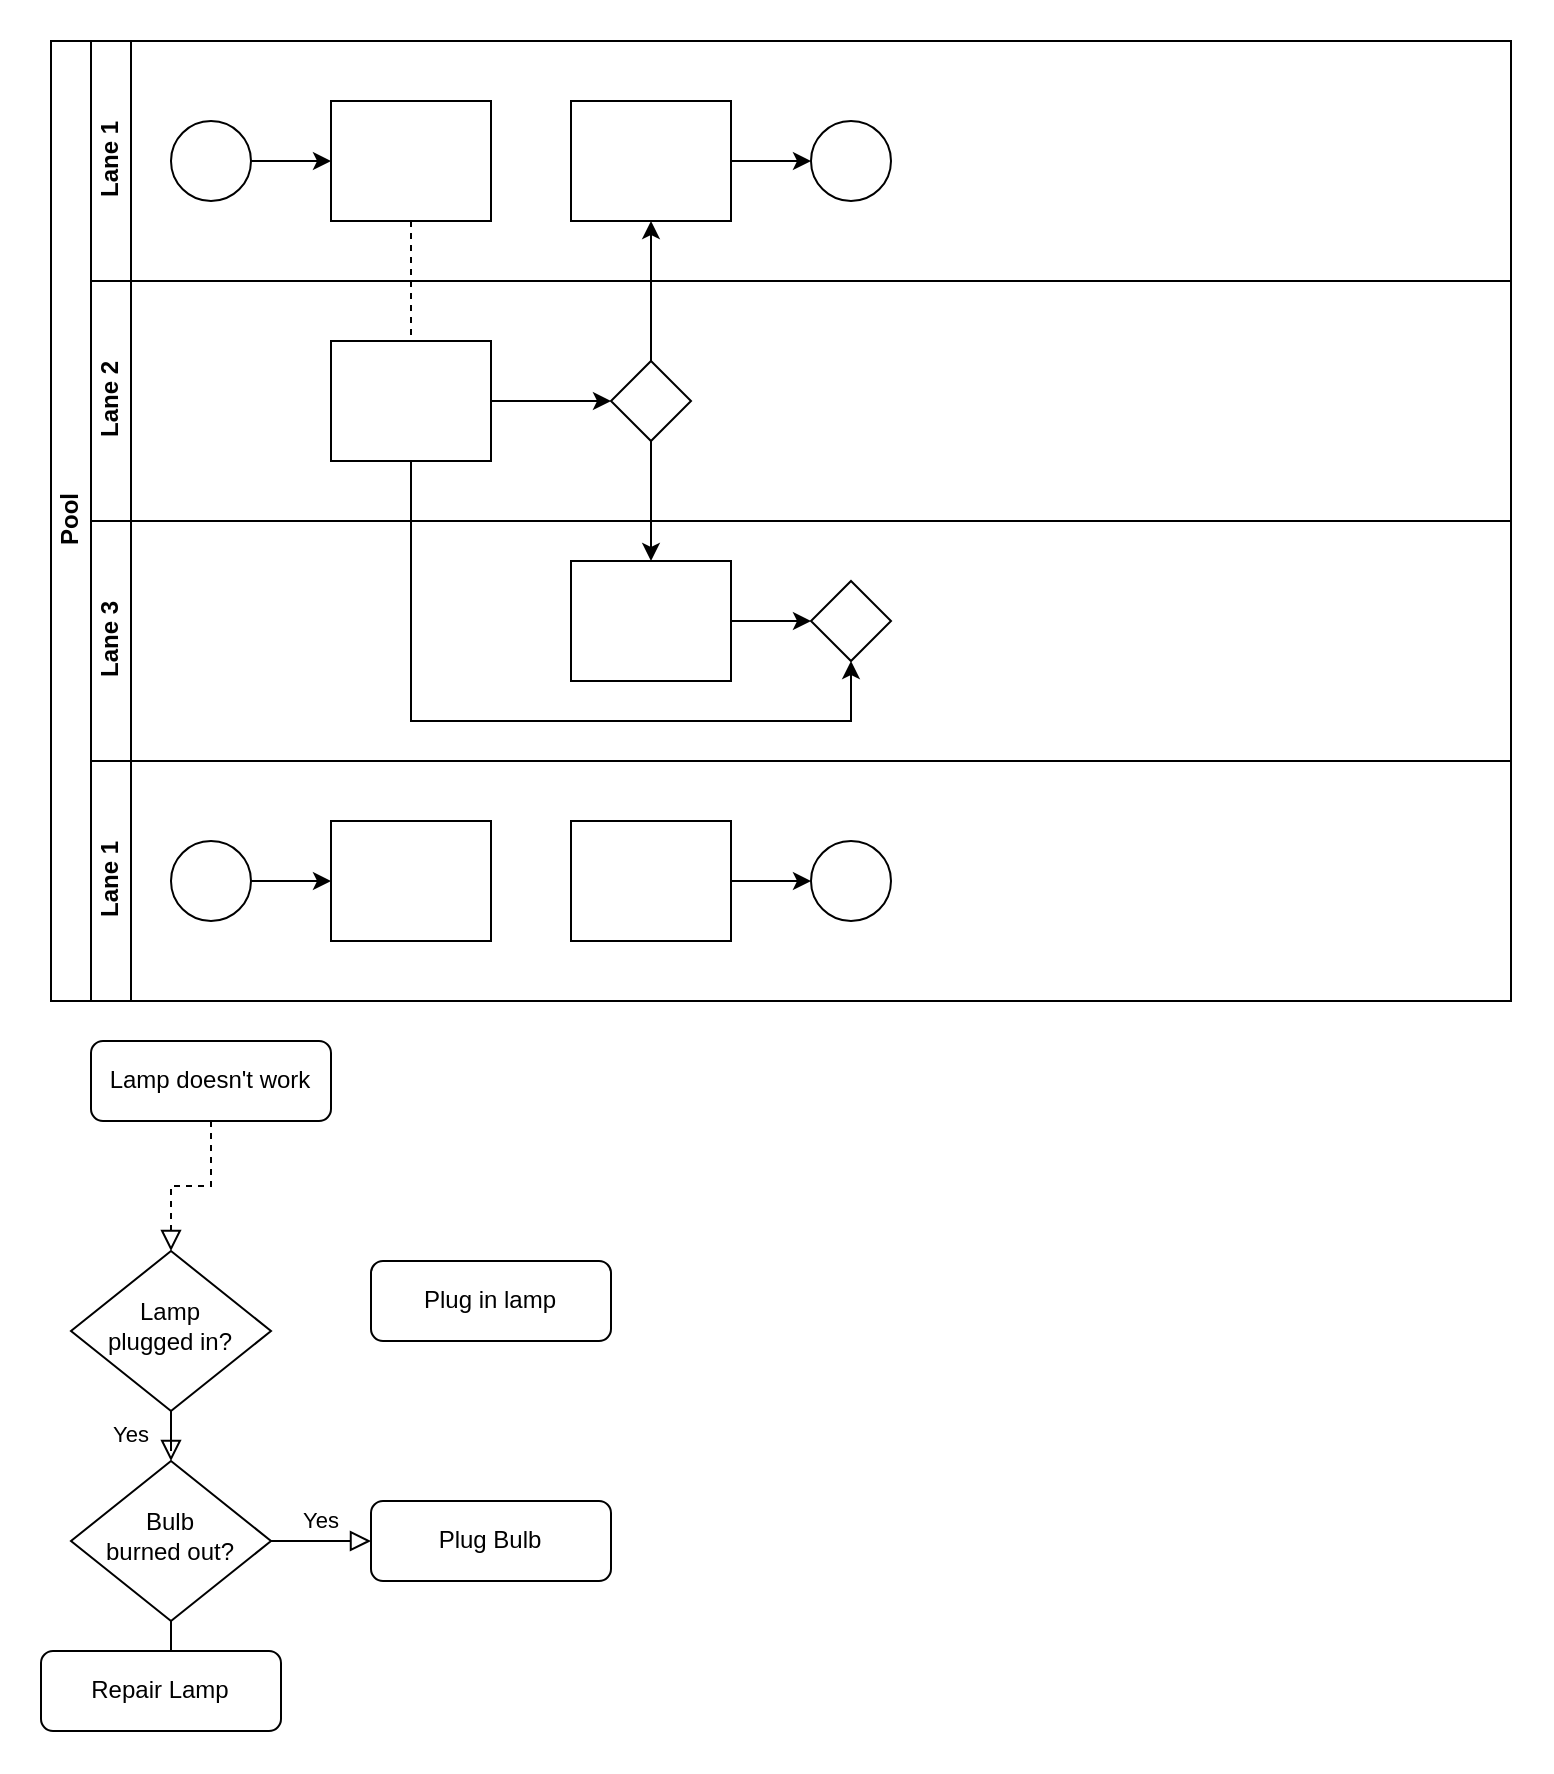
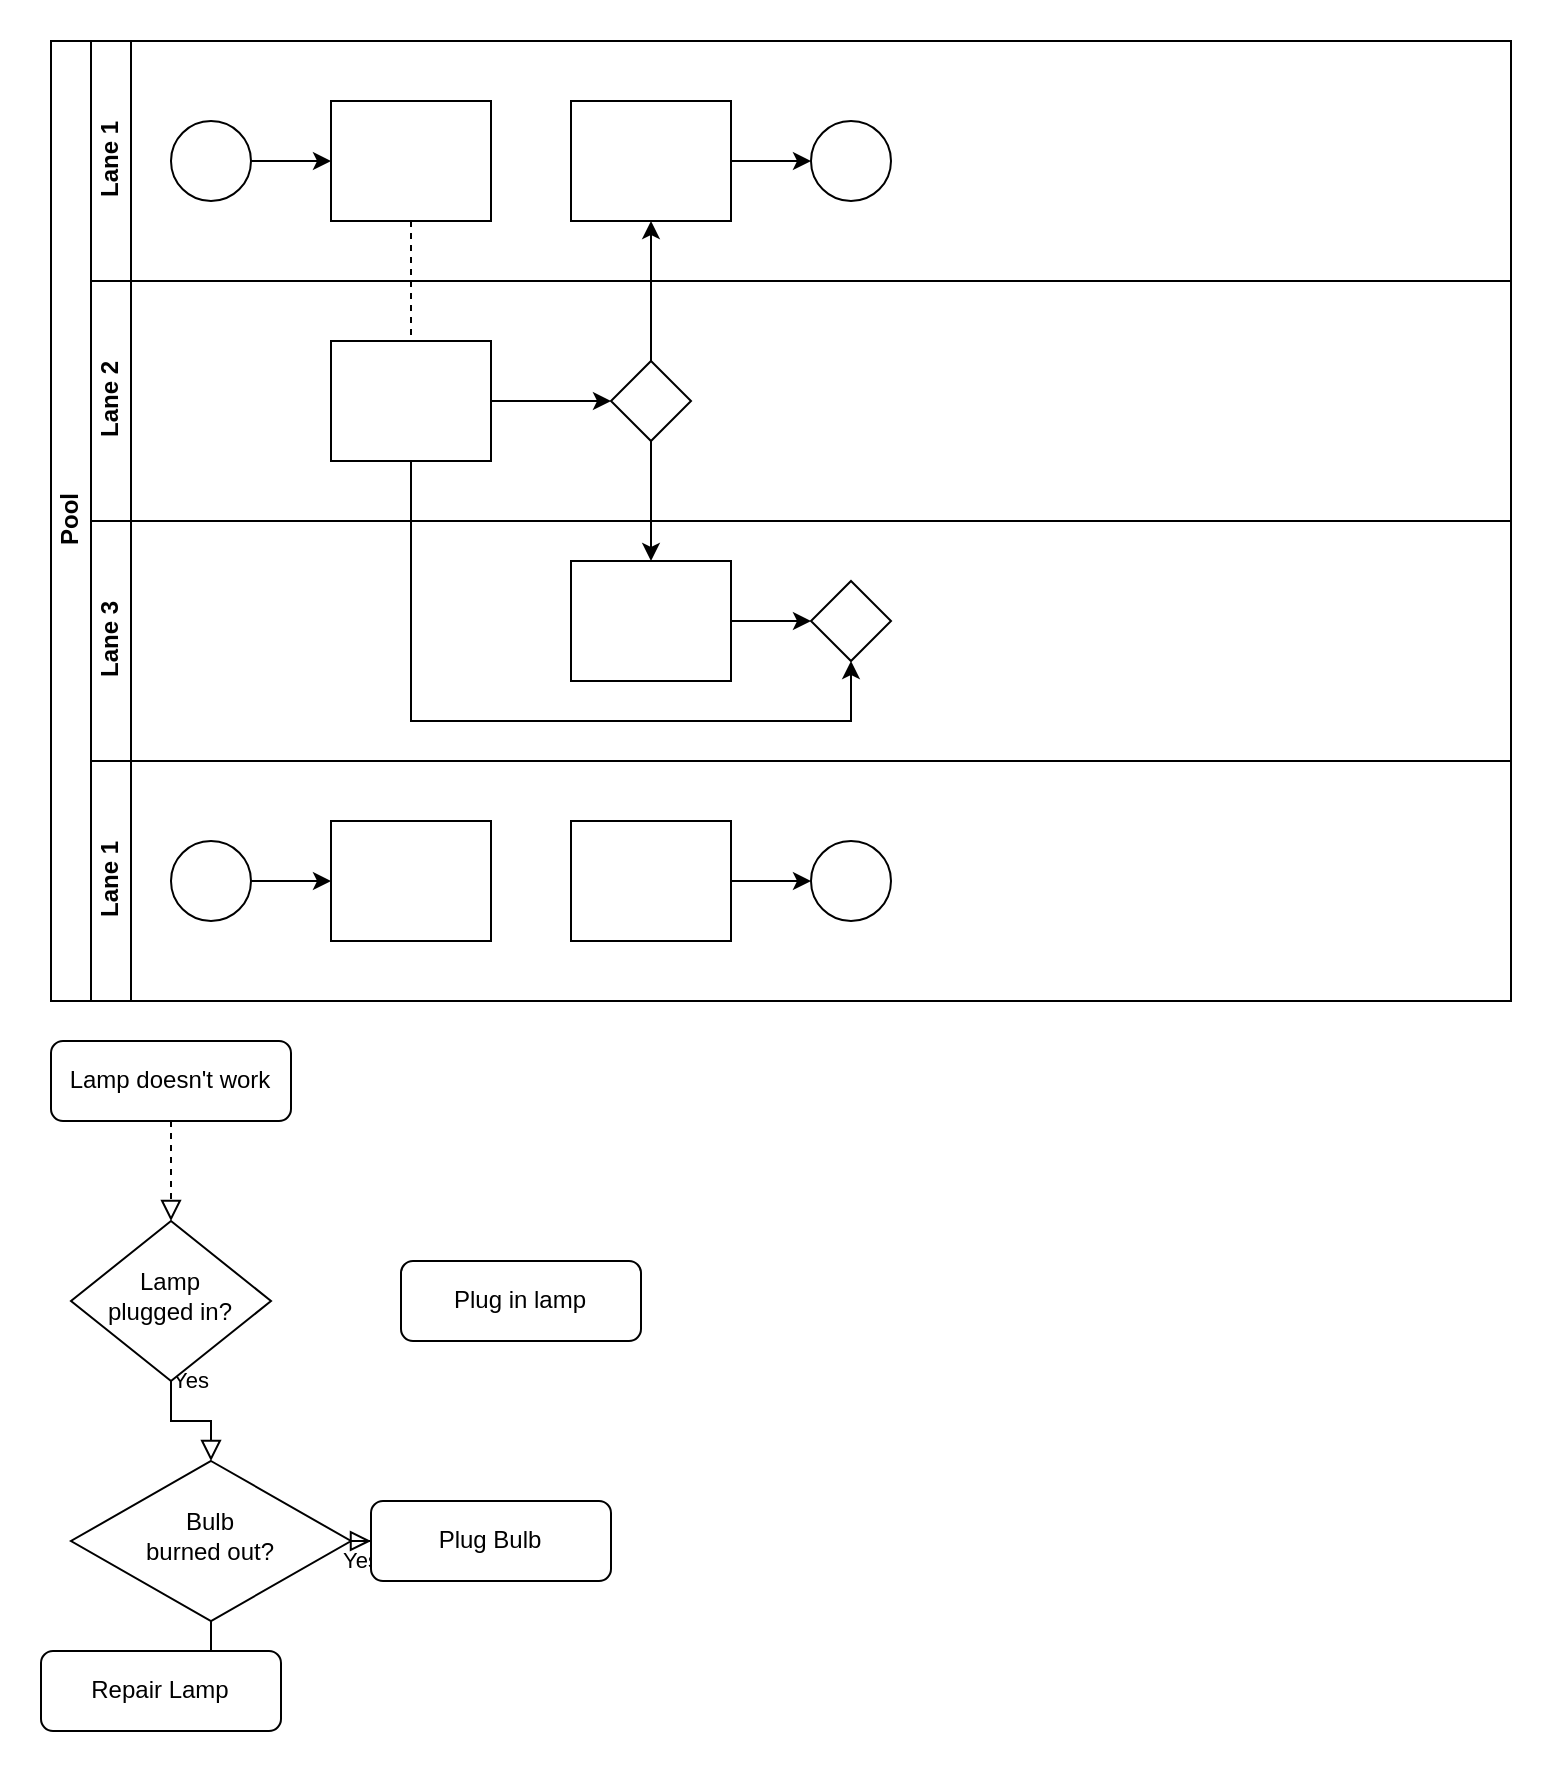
node "Lamp doesn't work": moved (211, 1081) -> (171, 1081)
node "Plug in lamp": moved (491, 1301) -> (521, 1301)
node "Lamp plugged in?": moved (171, 1331) -> (171, 1301)
node "Bulb burned out?": size 200x160 -> 280x160
